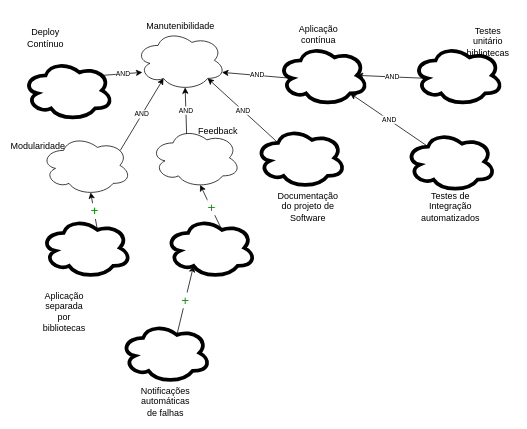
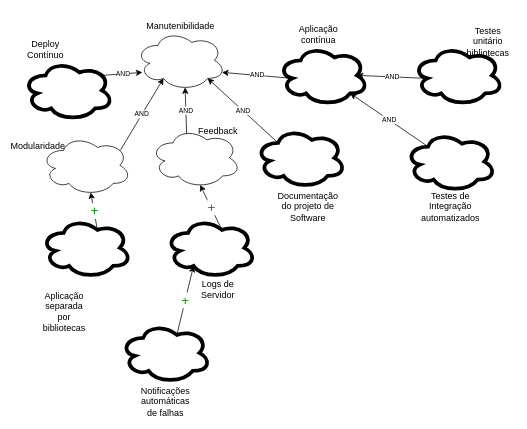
node "Deploy Contínuo": moved (45, 38) -> (45, 49)
node "Logs de Servidor": added
